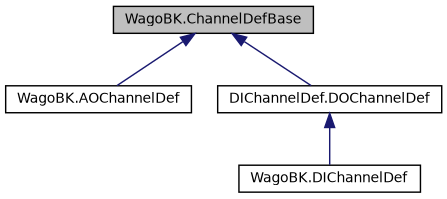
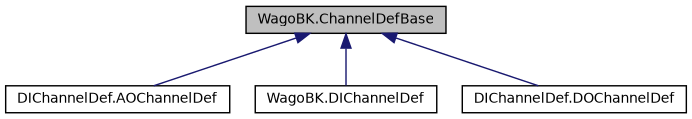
node "WagoBK.AOChannelDef": label "WagoBK.AOChannelDef" -> "DIChannelDef.AOChannelDef"
edge "WagoBK.DIChannelDef" -> "DIChannelDef.DOChannelDef": now "WagoBK.DIChannelDef" -> "WagoBK.ChannelDefBase"
